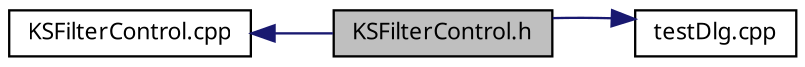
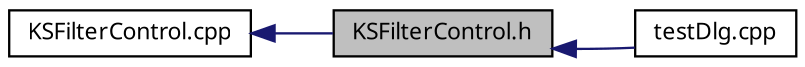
edge "KSFilterControl.h" -> "testDlg.cpp": reversed
